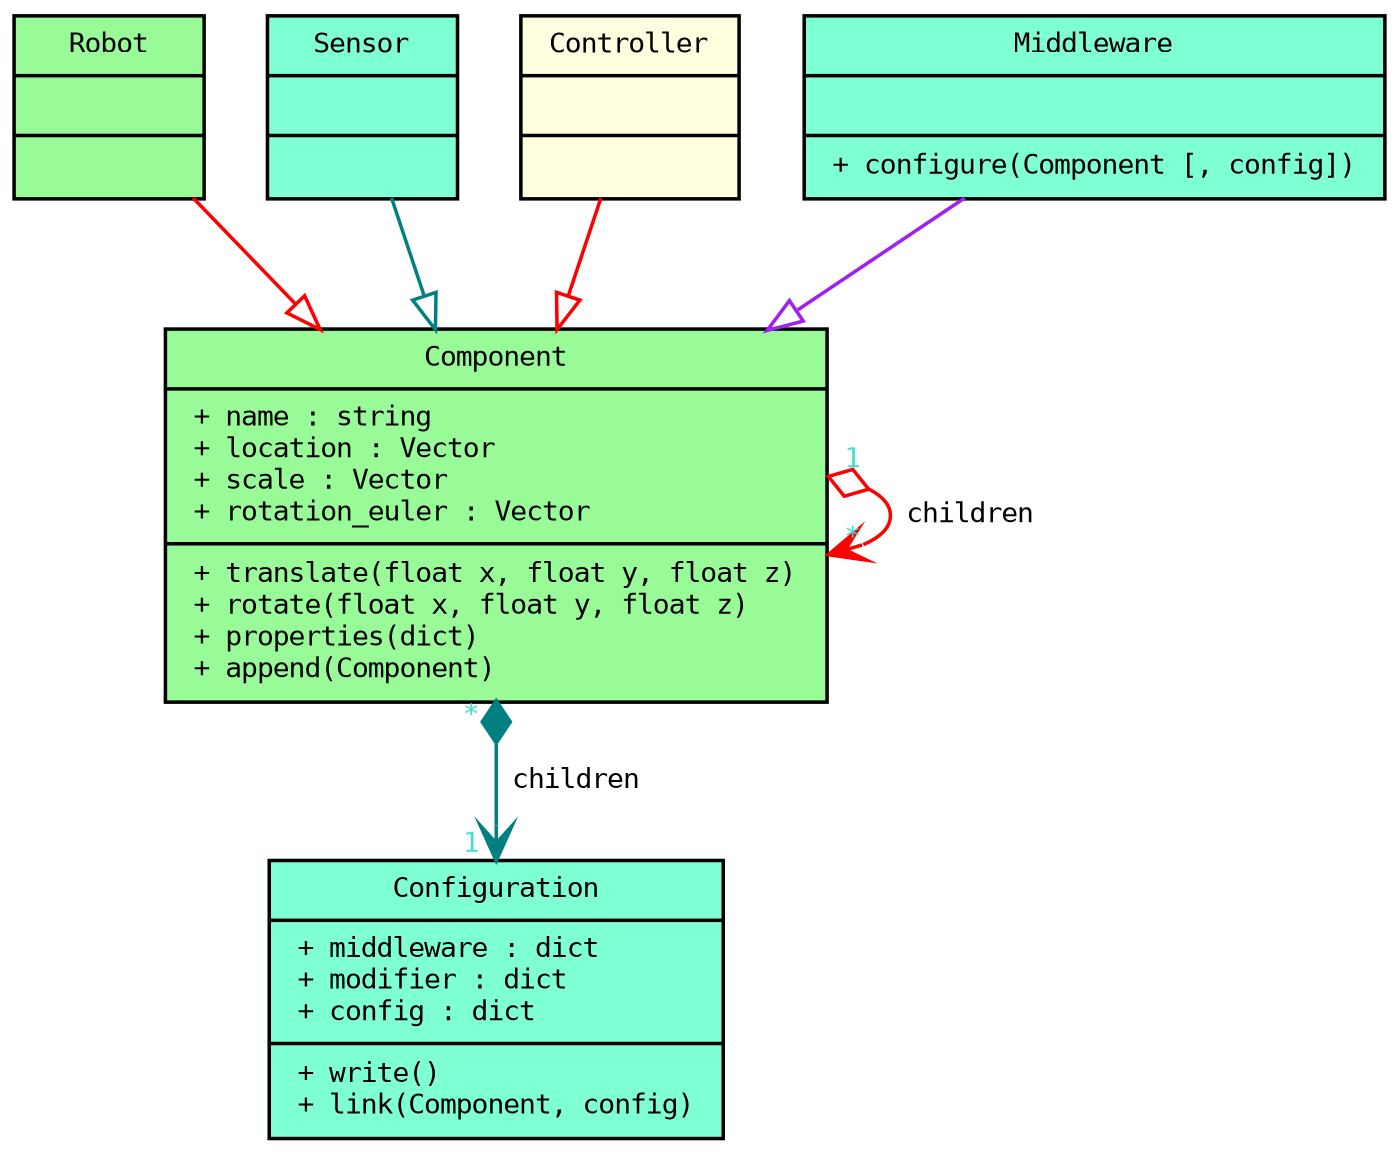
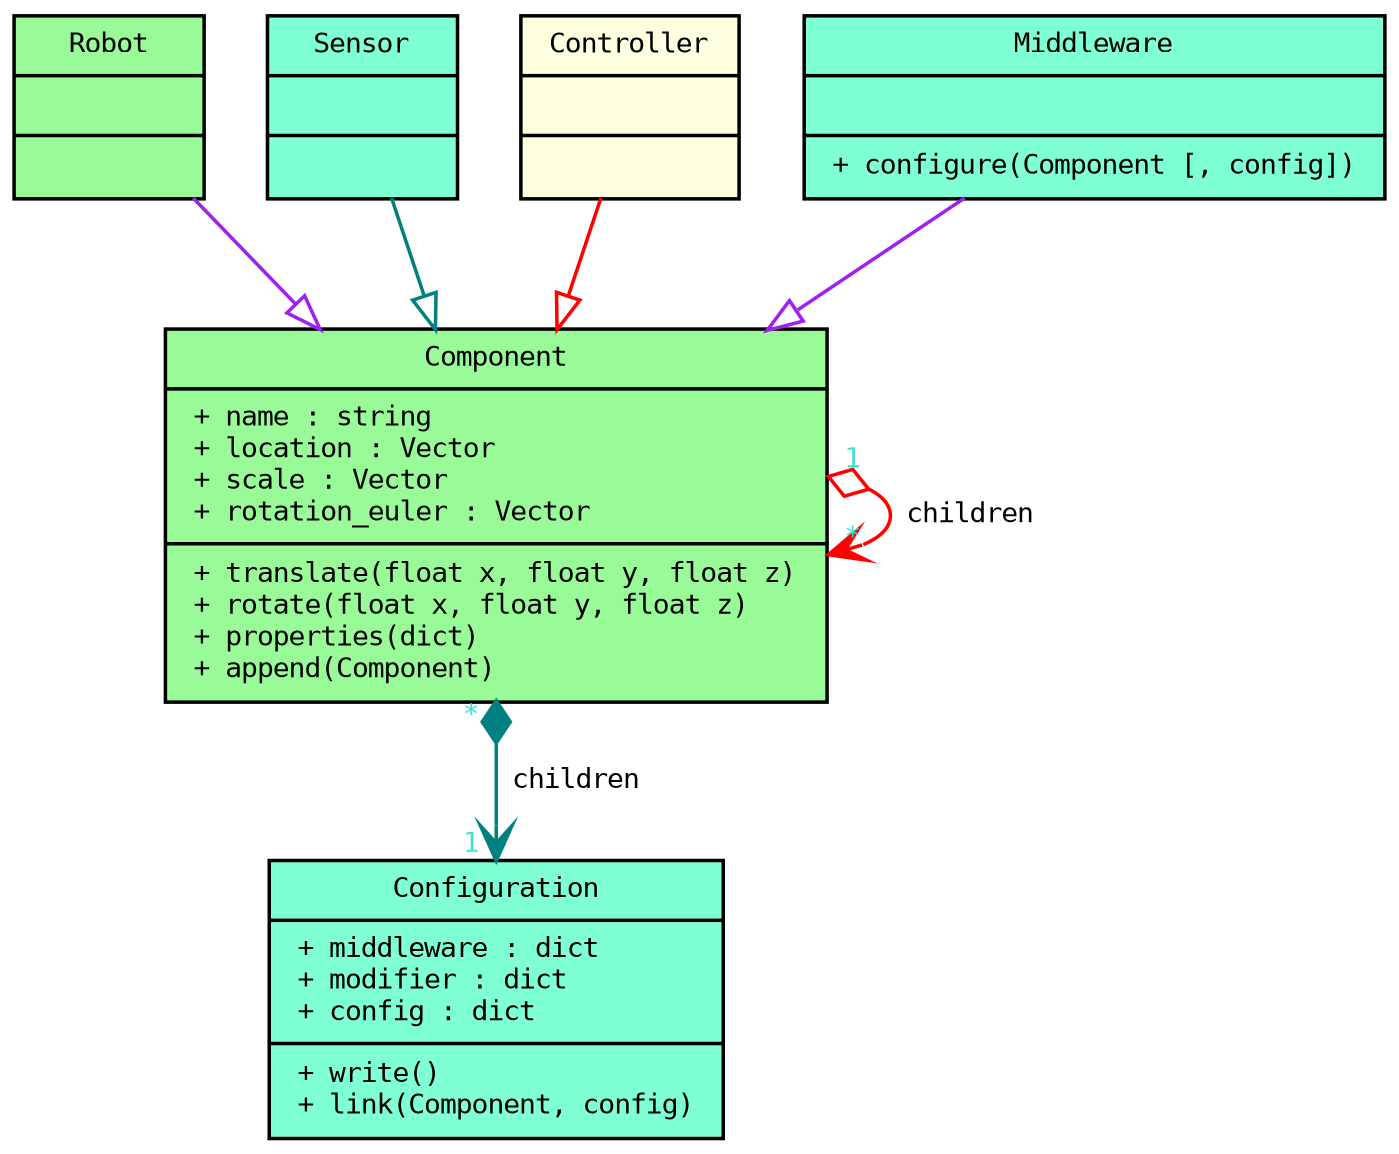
edge "Robot" -> "Component": color red -> purple
